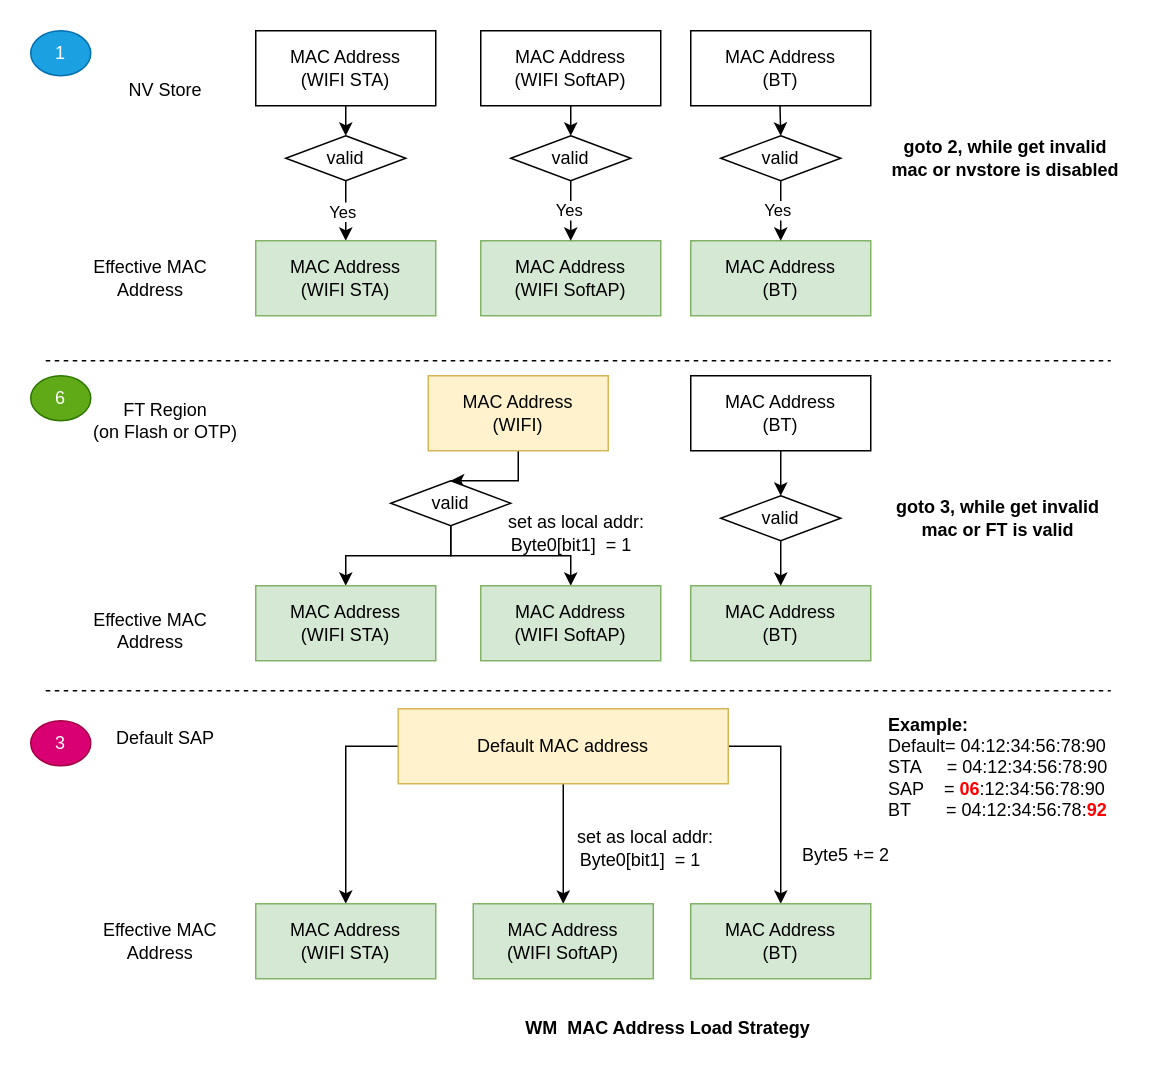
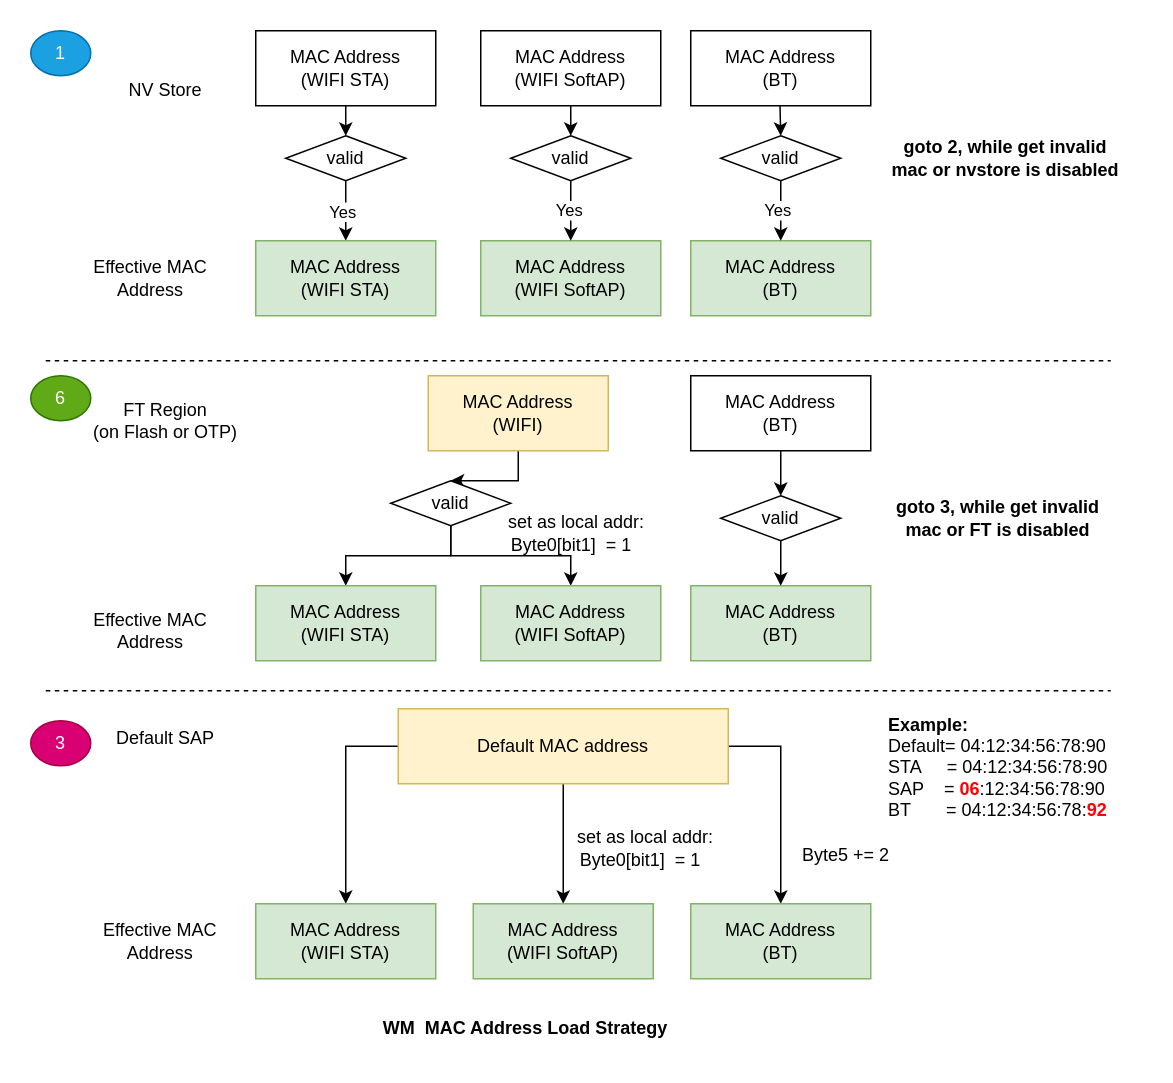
node "goto 3, while get invalid mac or FT is valid": label "goto 3, while get invalid mac or FT is valid" -> "goto 3, while get invalid mac or FT is disabled"
node "WM MAC Address Load Strategy": moved (668, 1028) -> (526, 1028)
